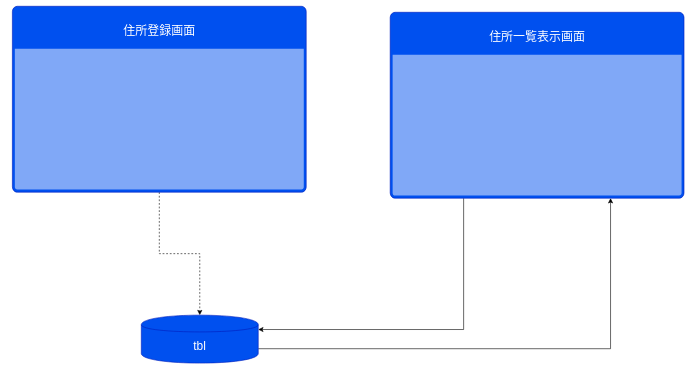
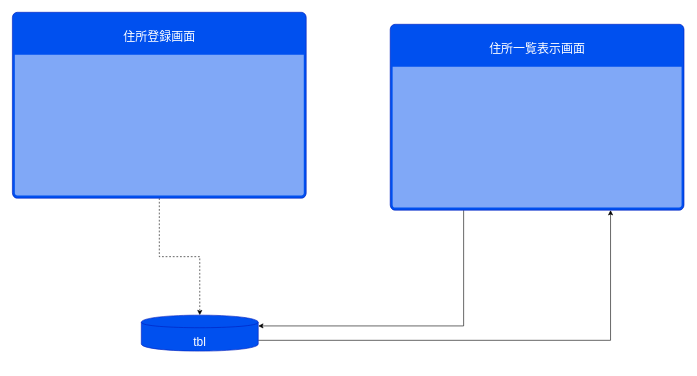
node "住所登録画面": moved (159, 99) -> (159, 105)
node "住所一覧表示画面": moved (537, 105) -> (537, 117)
node "tbl": size 117x48 -> 117x36
